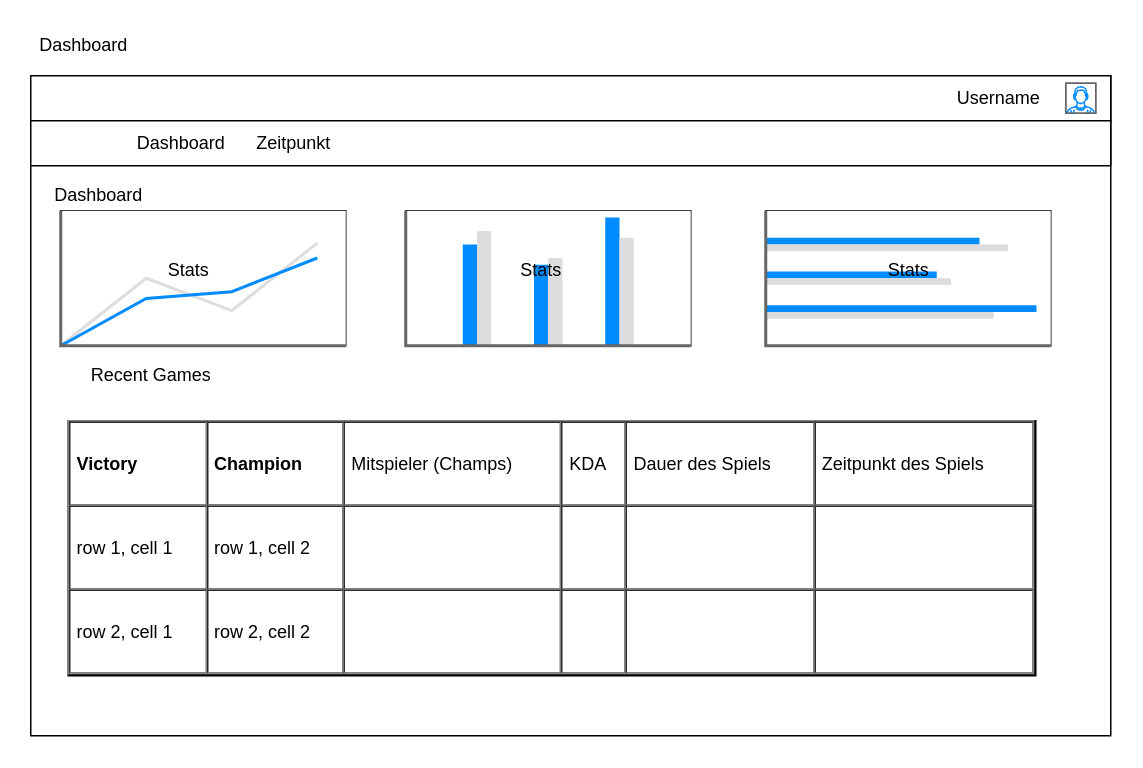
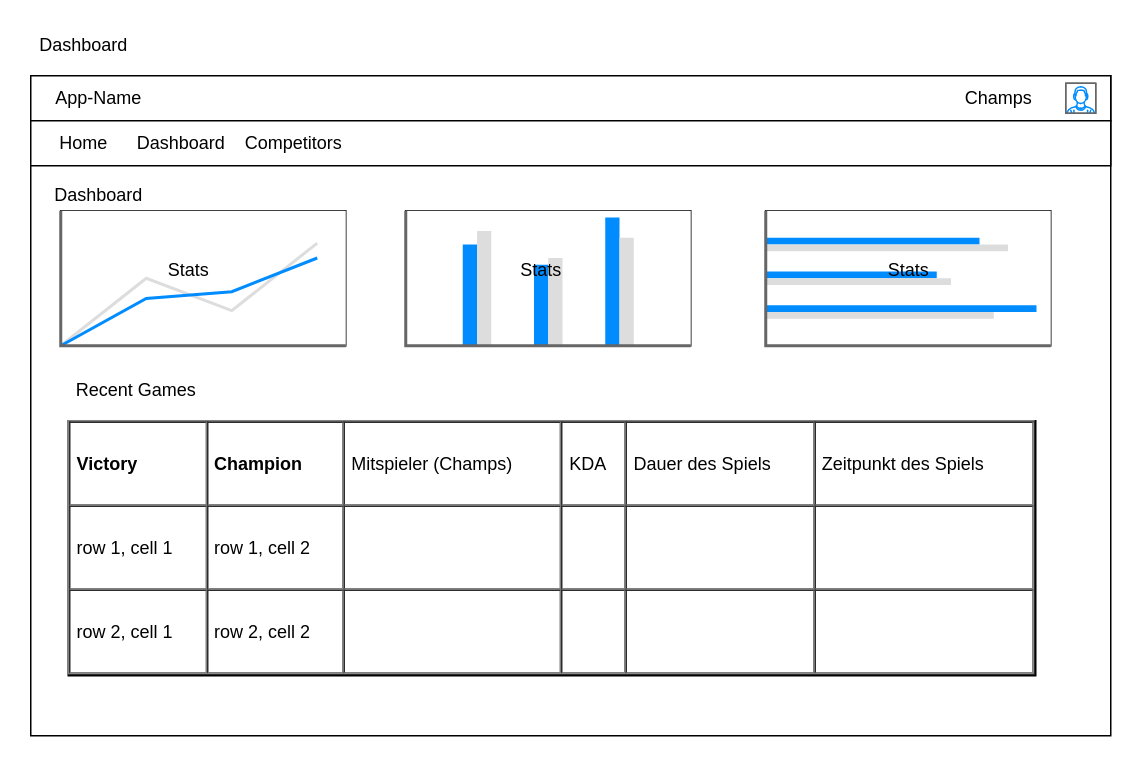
node "App-Name": added
node "Username": label "Username" -> "Champs"
node "Home": added
node "Zeitpunkt": label "Zeitpunkt" -> "Competitors"
node "Recent Games": moved (151, 376) -> (136, 391)
